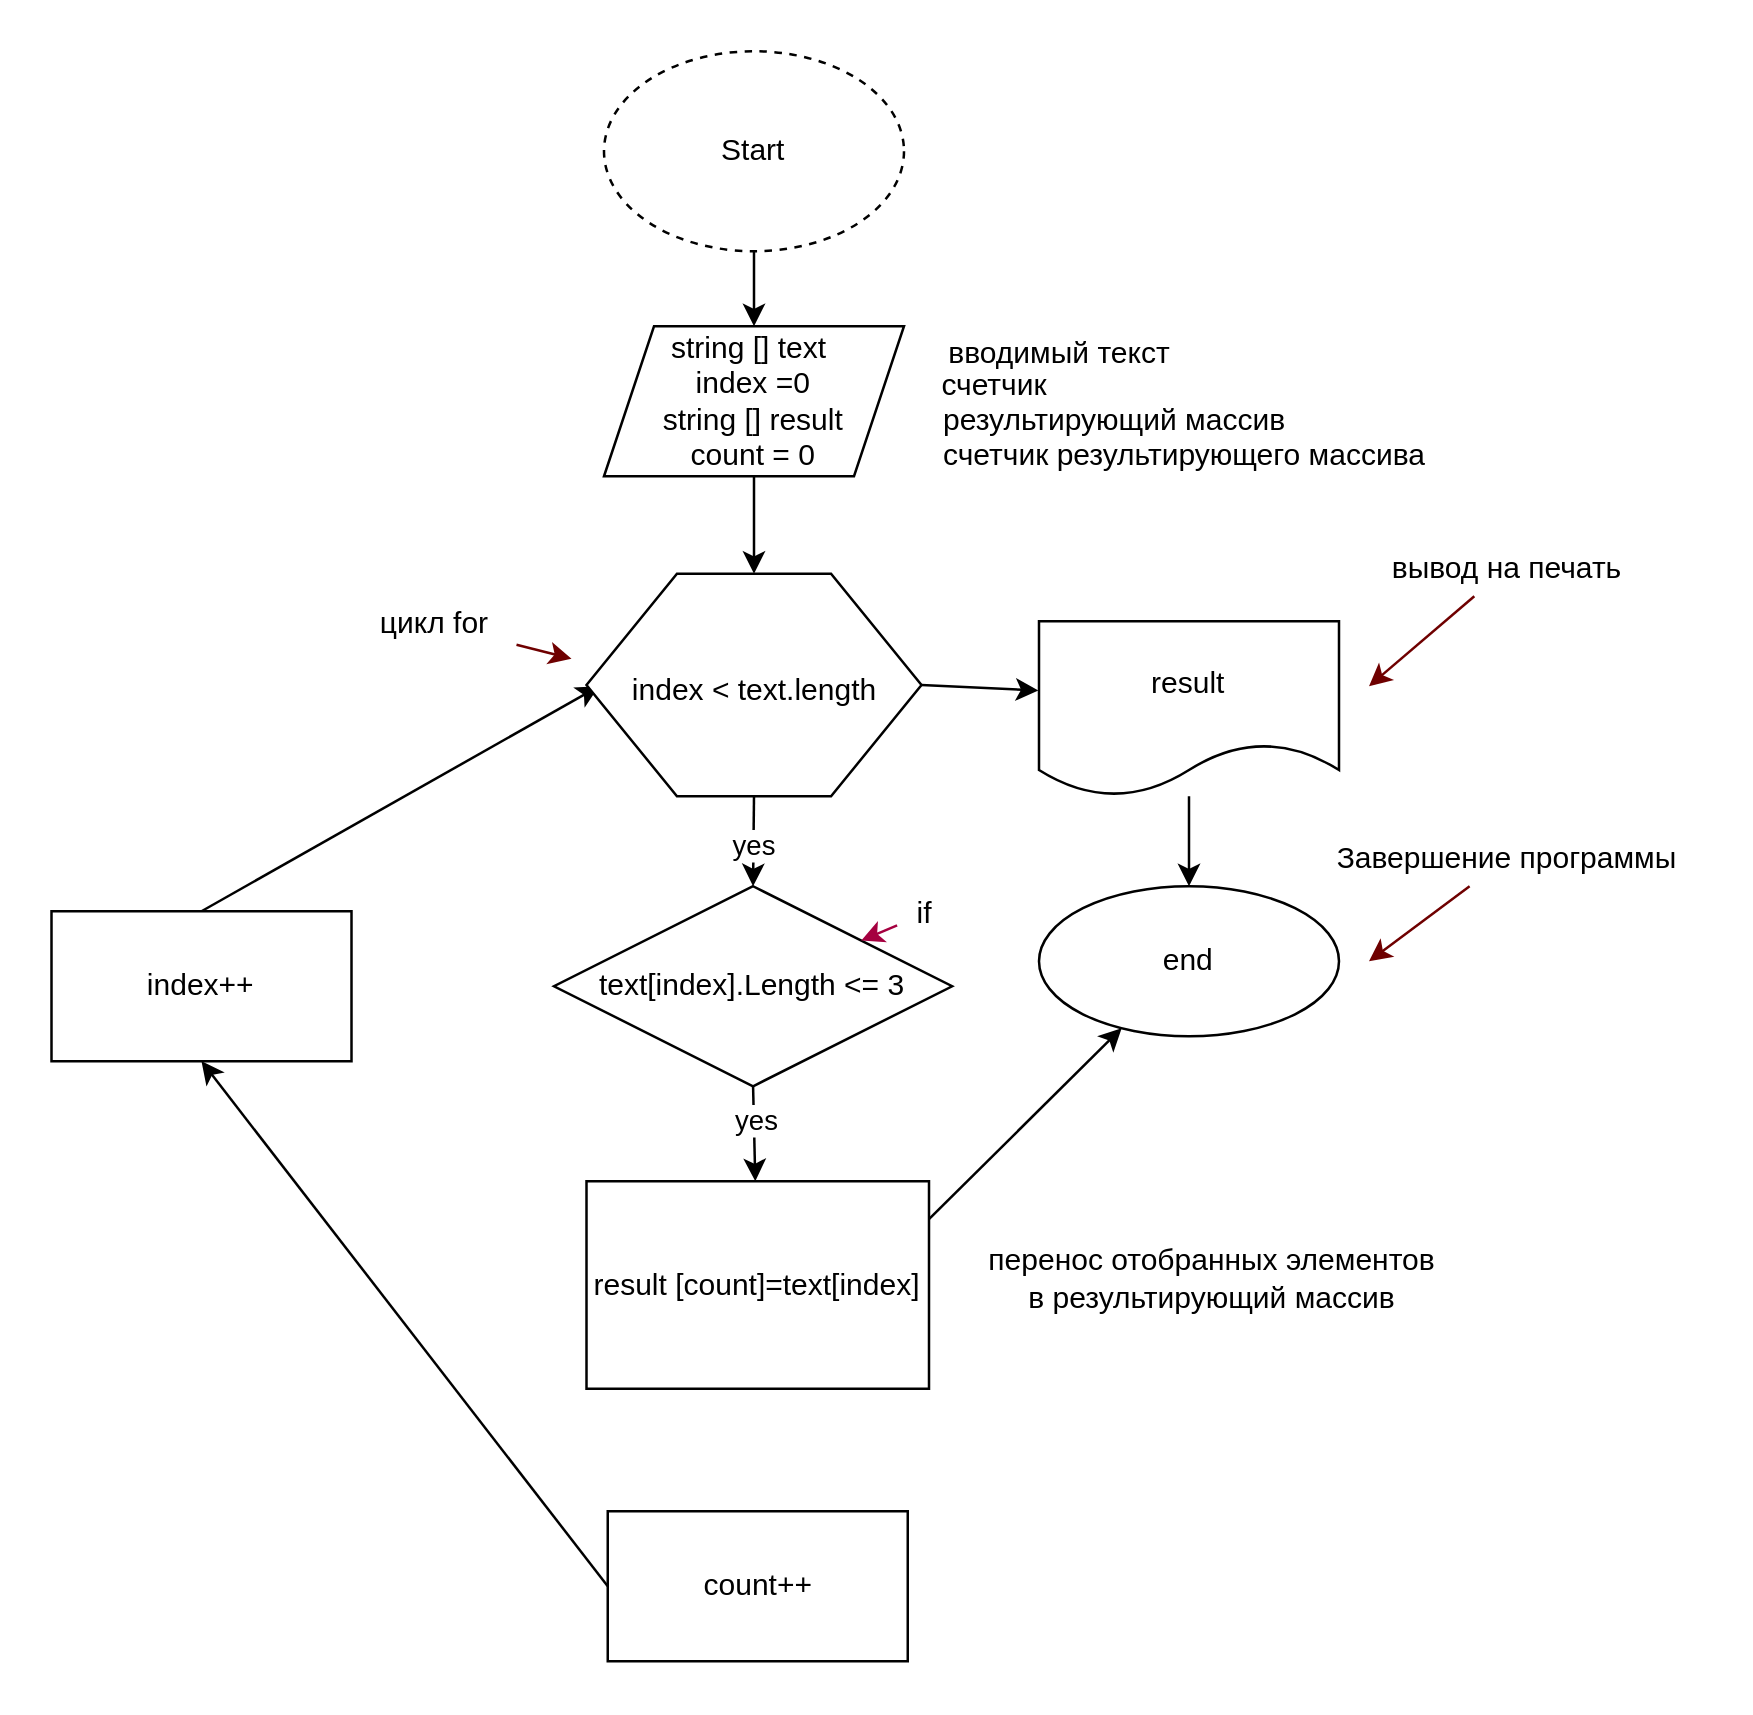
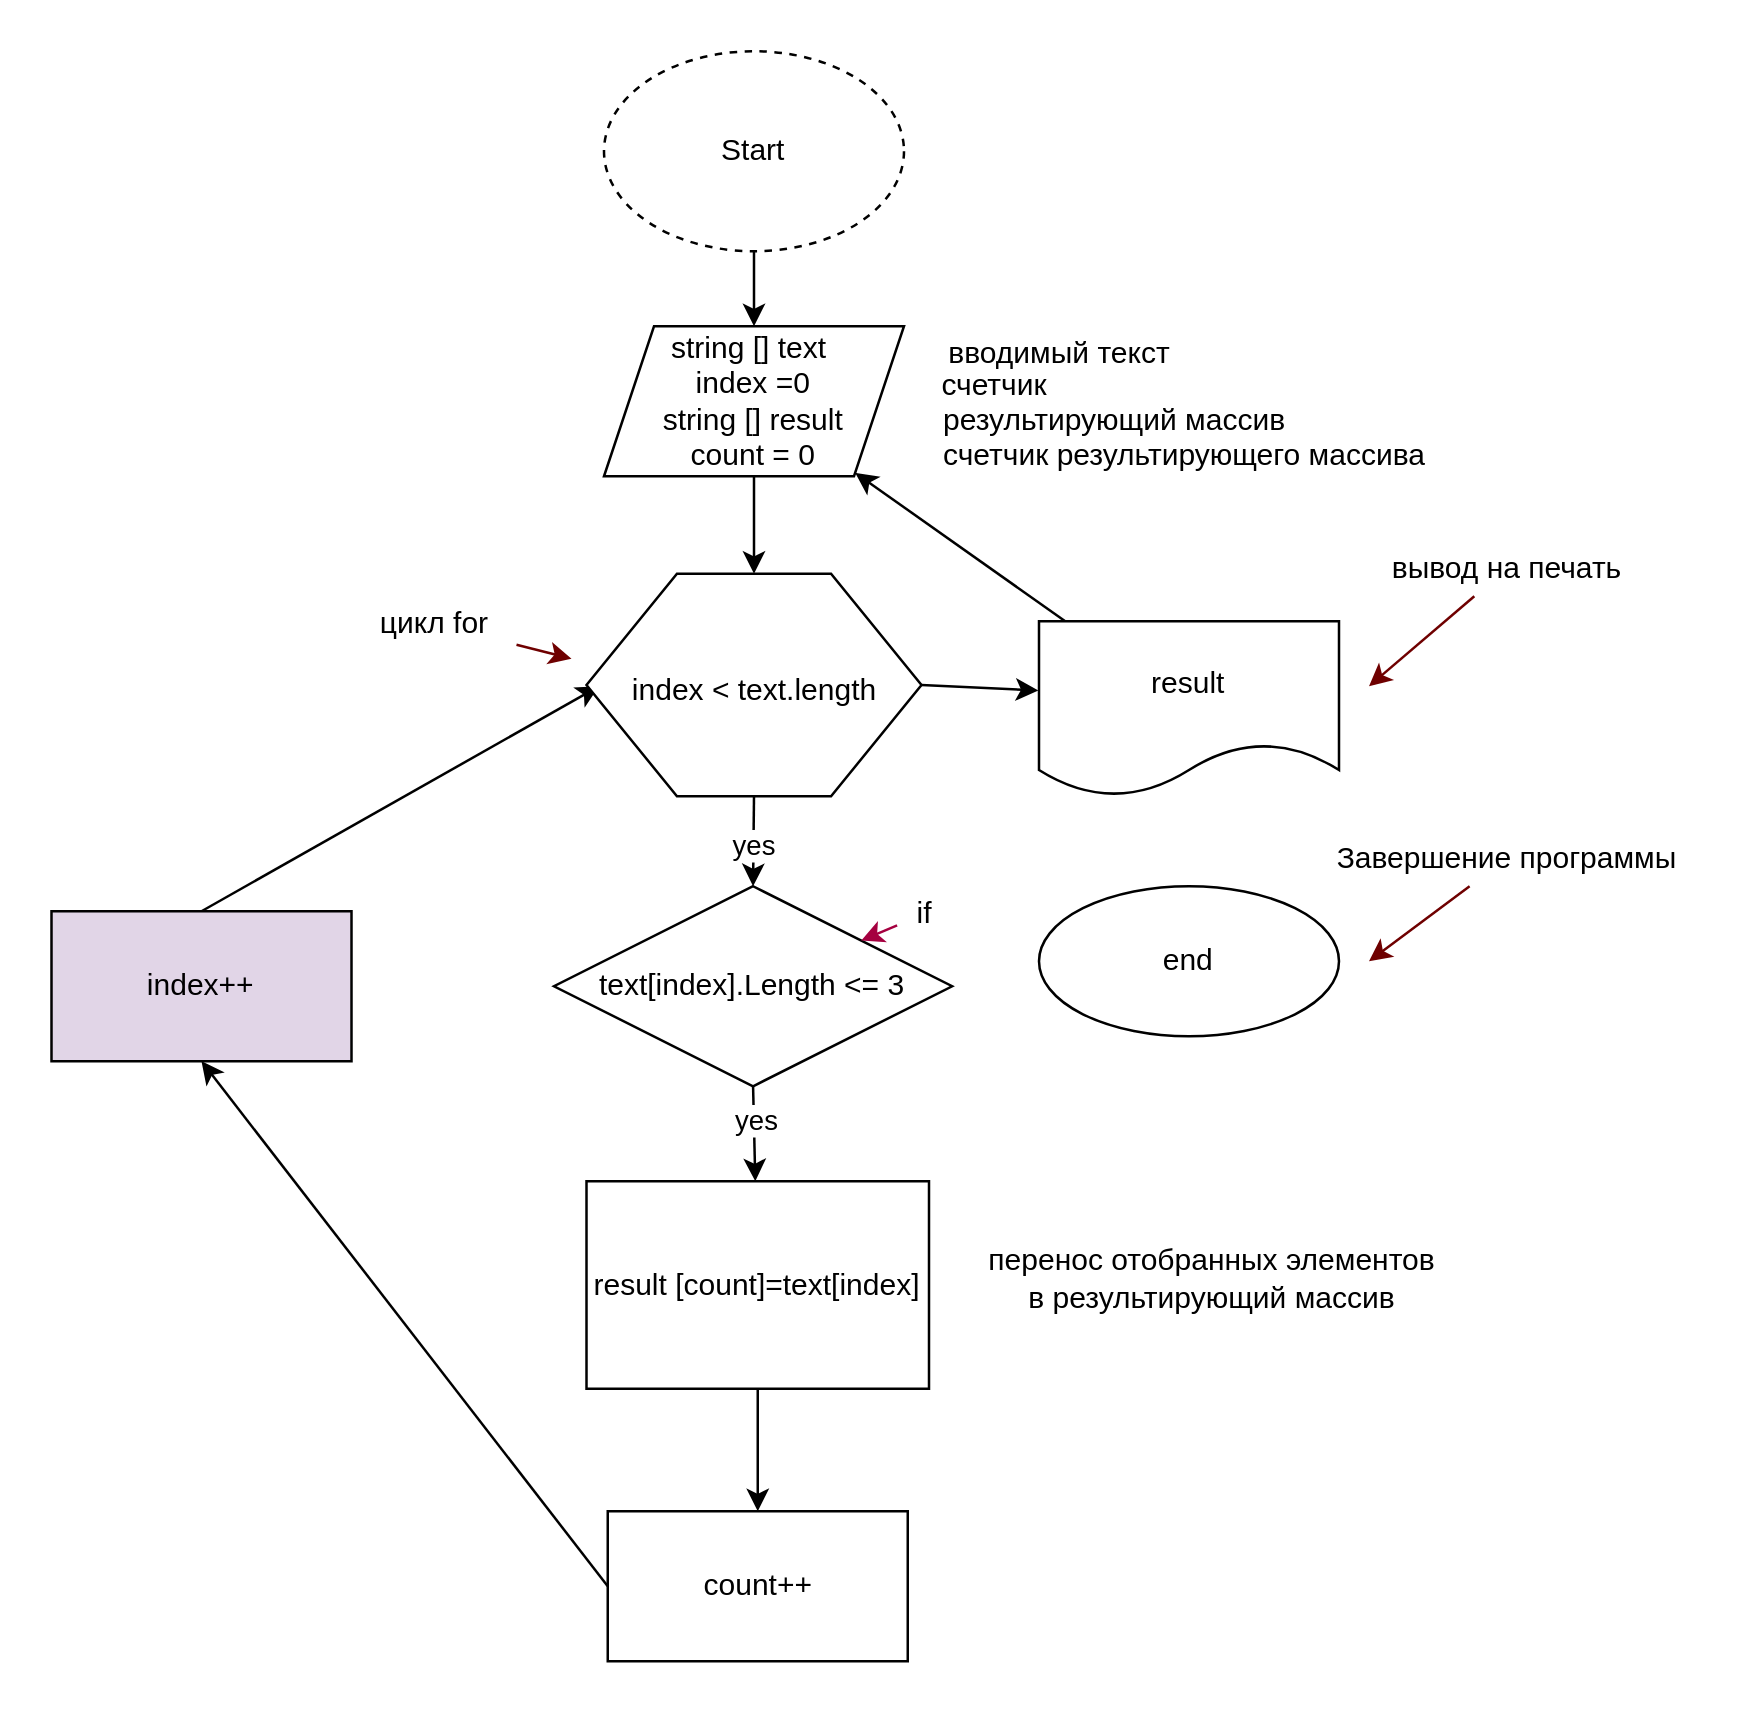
edge "result" -> "end": now "result" -> "string [] text index =0 string [] result count = 0"
node "index++": fillcolor #ffffff -> #e1d5e7
edge "result [count]=text[index]" -> "end": now "result [count]=text[index]" -> "count++"
